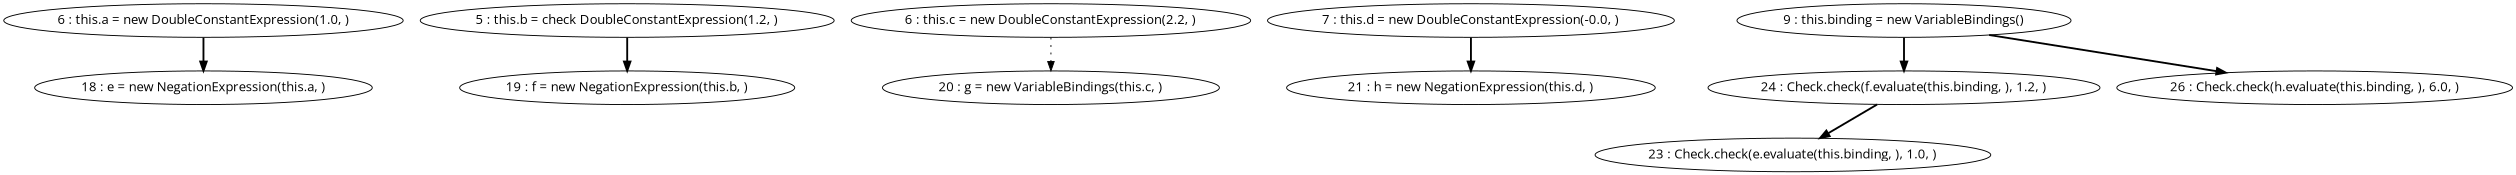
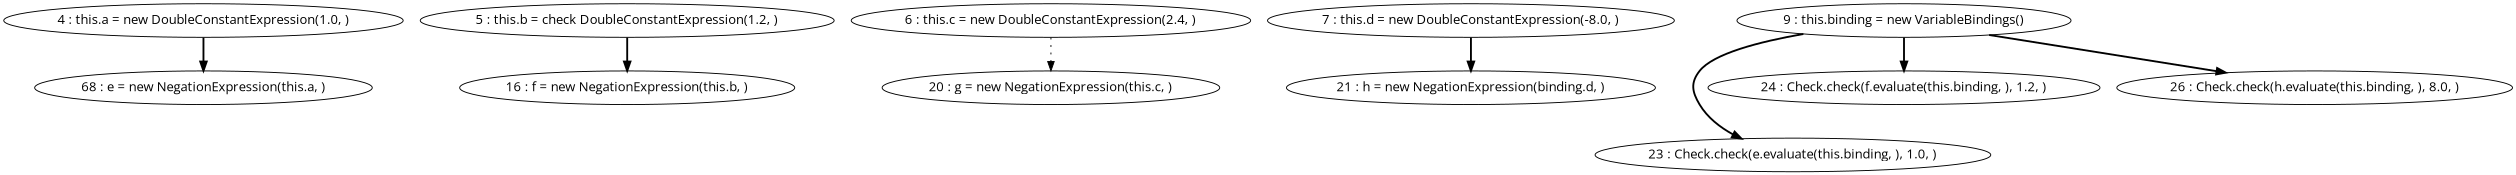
node "6 : this.a = new DoubleConstantExpression(1.0, )": label "6 : this.a = new DoubleConstantExpression(1.0, )" -> "4 : this.a = new DoubleConstantExpression(1.0, )"
node "6 : this.c = new DoubleConstantExpression(2.2, )": label "6 : this.c = new DoubleConstantExpression(2.2, )" -> "6 : this.c = new DoubleConstantExpression(2.4, )"
node "7 : this.d = new DoubleConstantExpression(-0.0, )": label "7 : this.d = new DoubleConstantExpression(-0.0, )" -> "7 : this.d = new DoubleConstantExpression(-8.0, )"
node "18 : e = new NegationExpression(this.a, )": label "18 : e = new NegationExpression(this.a, )" -> "68 : e = new NegationExpression(this.a, )"
node "19 : f = new NegationExpression(this.b, )": label "19 : f = new NegationExpression(this.b, )" -> "16 : f = new NegationExpression(this.b, )"
node "20 : g = new VariableBindings(this.c, )": label "20 : g = new VariableBindings(this.c, )" -> "20 : g = new NegationExpression(this.c, )"
node "21 : h = new NegationExpression(this.d, )": label "21 : h = new NegationExpression(this.d, )" -> "21 : h = new NegationExpression(binding.d, )"
node "26 : Check.check(h.evaluate(this.binding, ), 6.0, )": label "26 : Check.check(h.evaluate(this.binding, ), 6.0, )" -> "26 : Check.check(h.evaluate(this.binding, ), 8.0, )"
edge "24 : Check.check(f.evaluate(this.binding, ), 1.2, )" -> "23 : Check.check(e.evaluate(this.binding, ), 1.0, )": now "9 : this.binding = new VariableBindings()" -> "23 : Check.check(e.evaluate(this.binding, ), 1.0, )"
